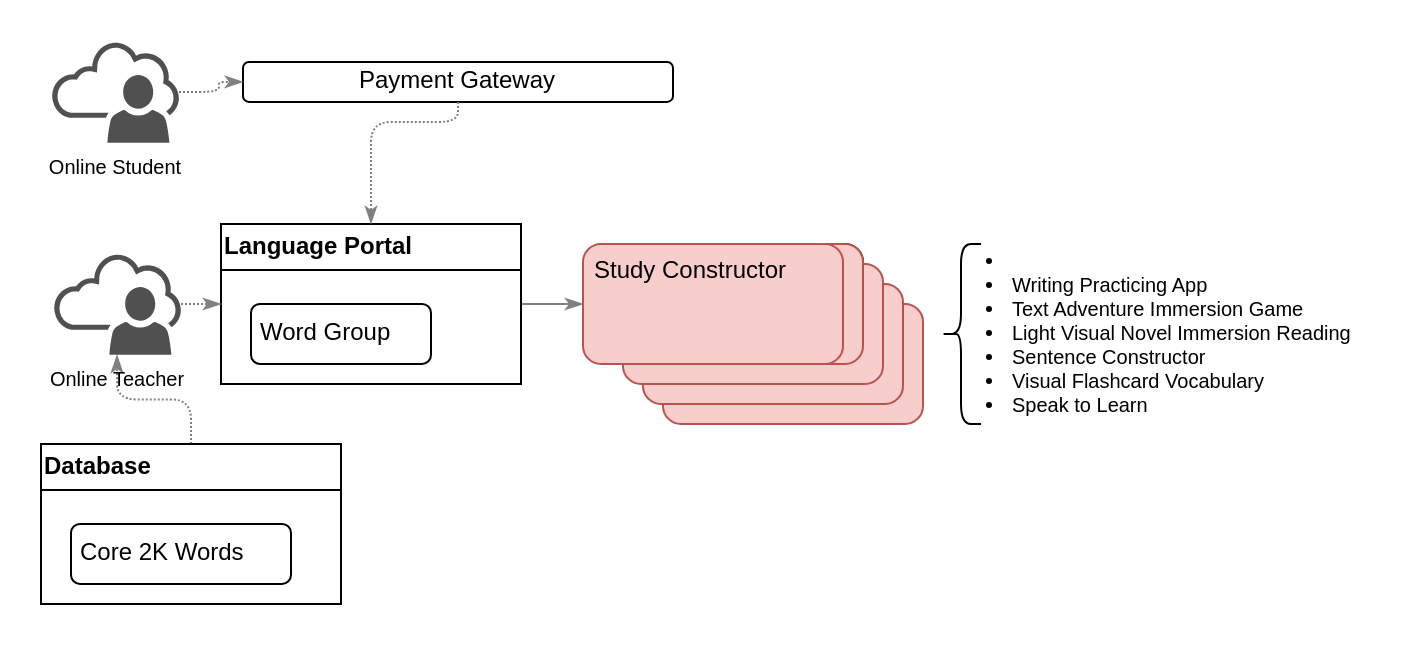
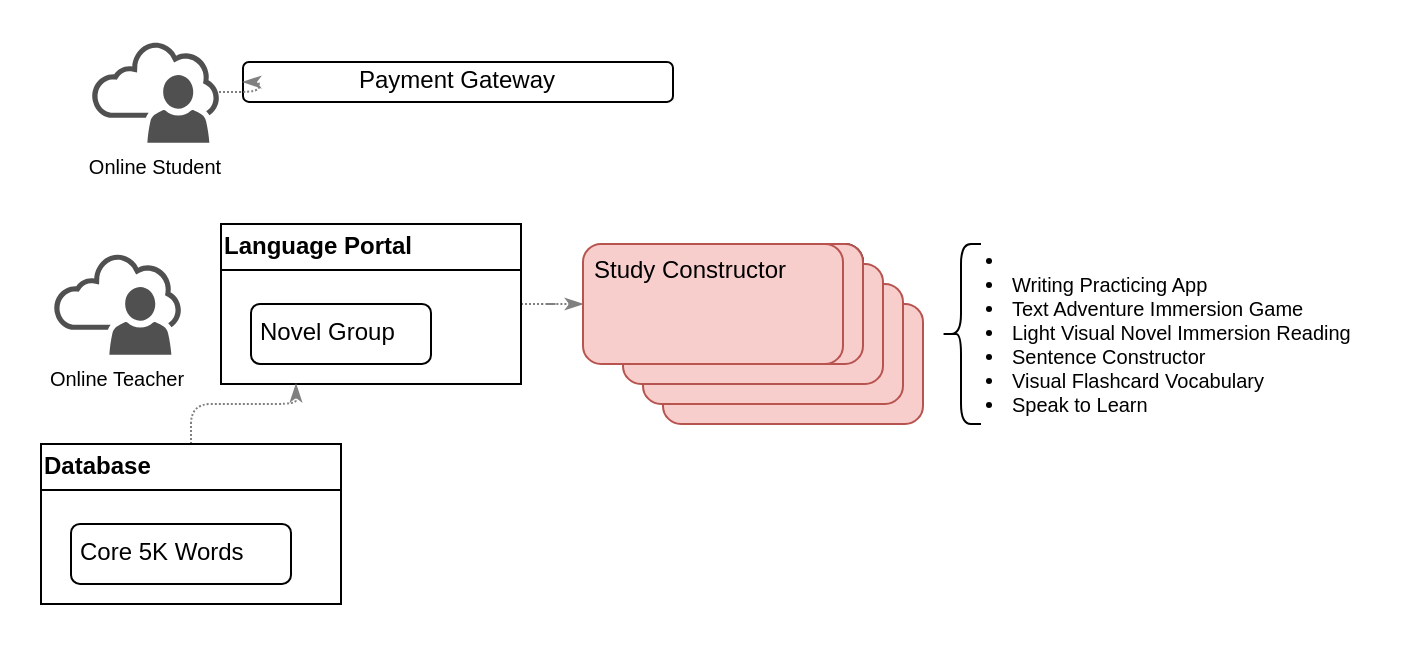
node "Online Student": moved (115, 92) -> (155, 92)
edge "Payment Gateway" -> "Language Portal": removed
edge "Online Teacher" -> "Language Portal": removed
edge "Language Portal" -> "Study Constructor": style solid -> dashed
node "Word Group": label "Word Group" -> "Novel Group"
edge "Database" -> "Online Teacher": now "Database" -> "Language Portal"
node "Core 2K Words": label "Core 2K Words" -> "Core 5K Words"
